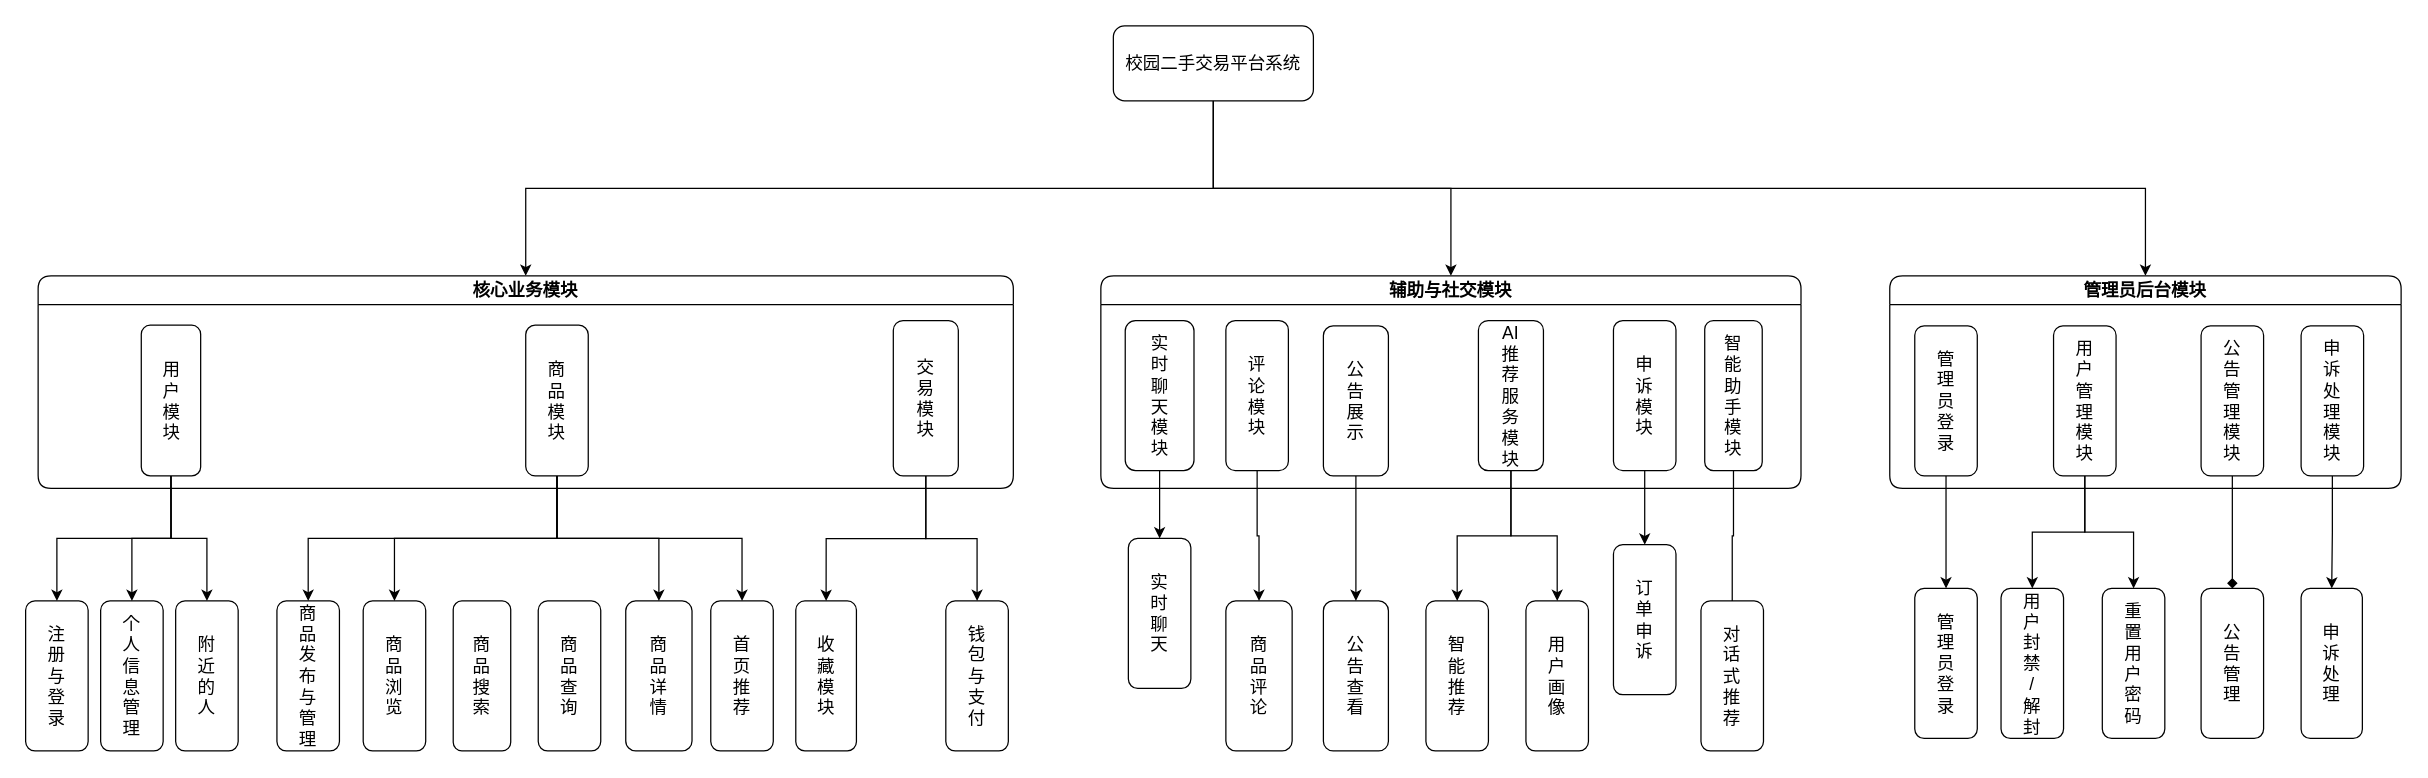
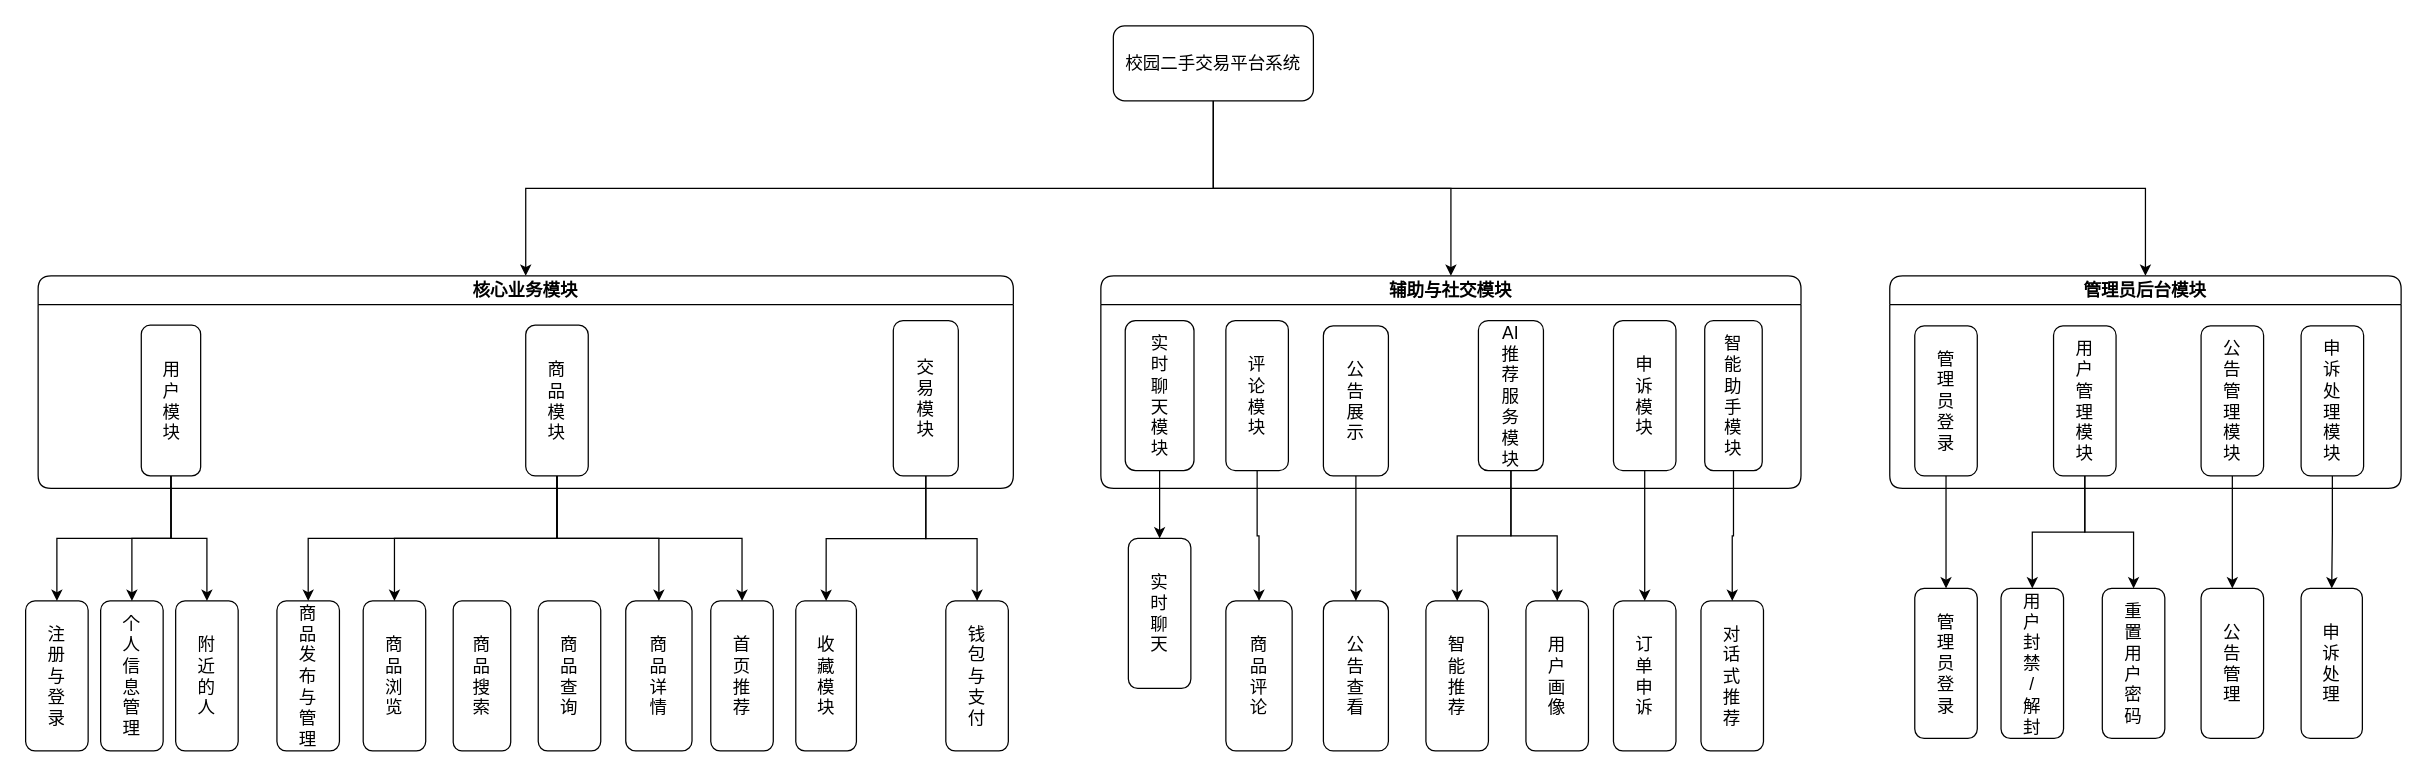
edge "公 告 管 理 模 块" -> "公 告 管 理": arrowhead diamond -> classic
edge "智 能 助 手 模 块" -- "对 话 式 推 荐": arrowhead none -> classic
node "订 单 申 诉": moved (1644, 619) -> (1644, 676)
